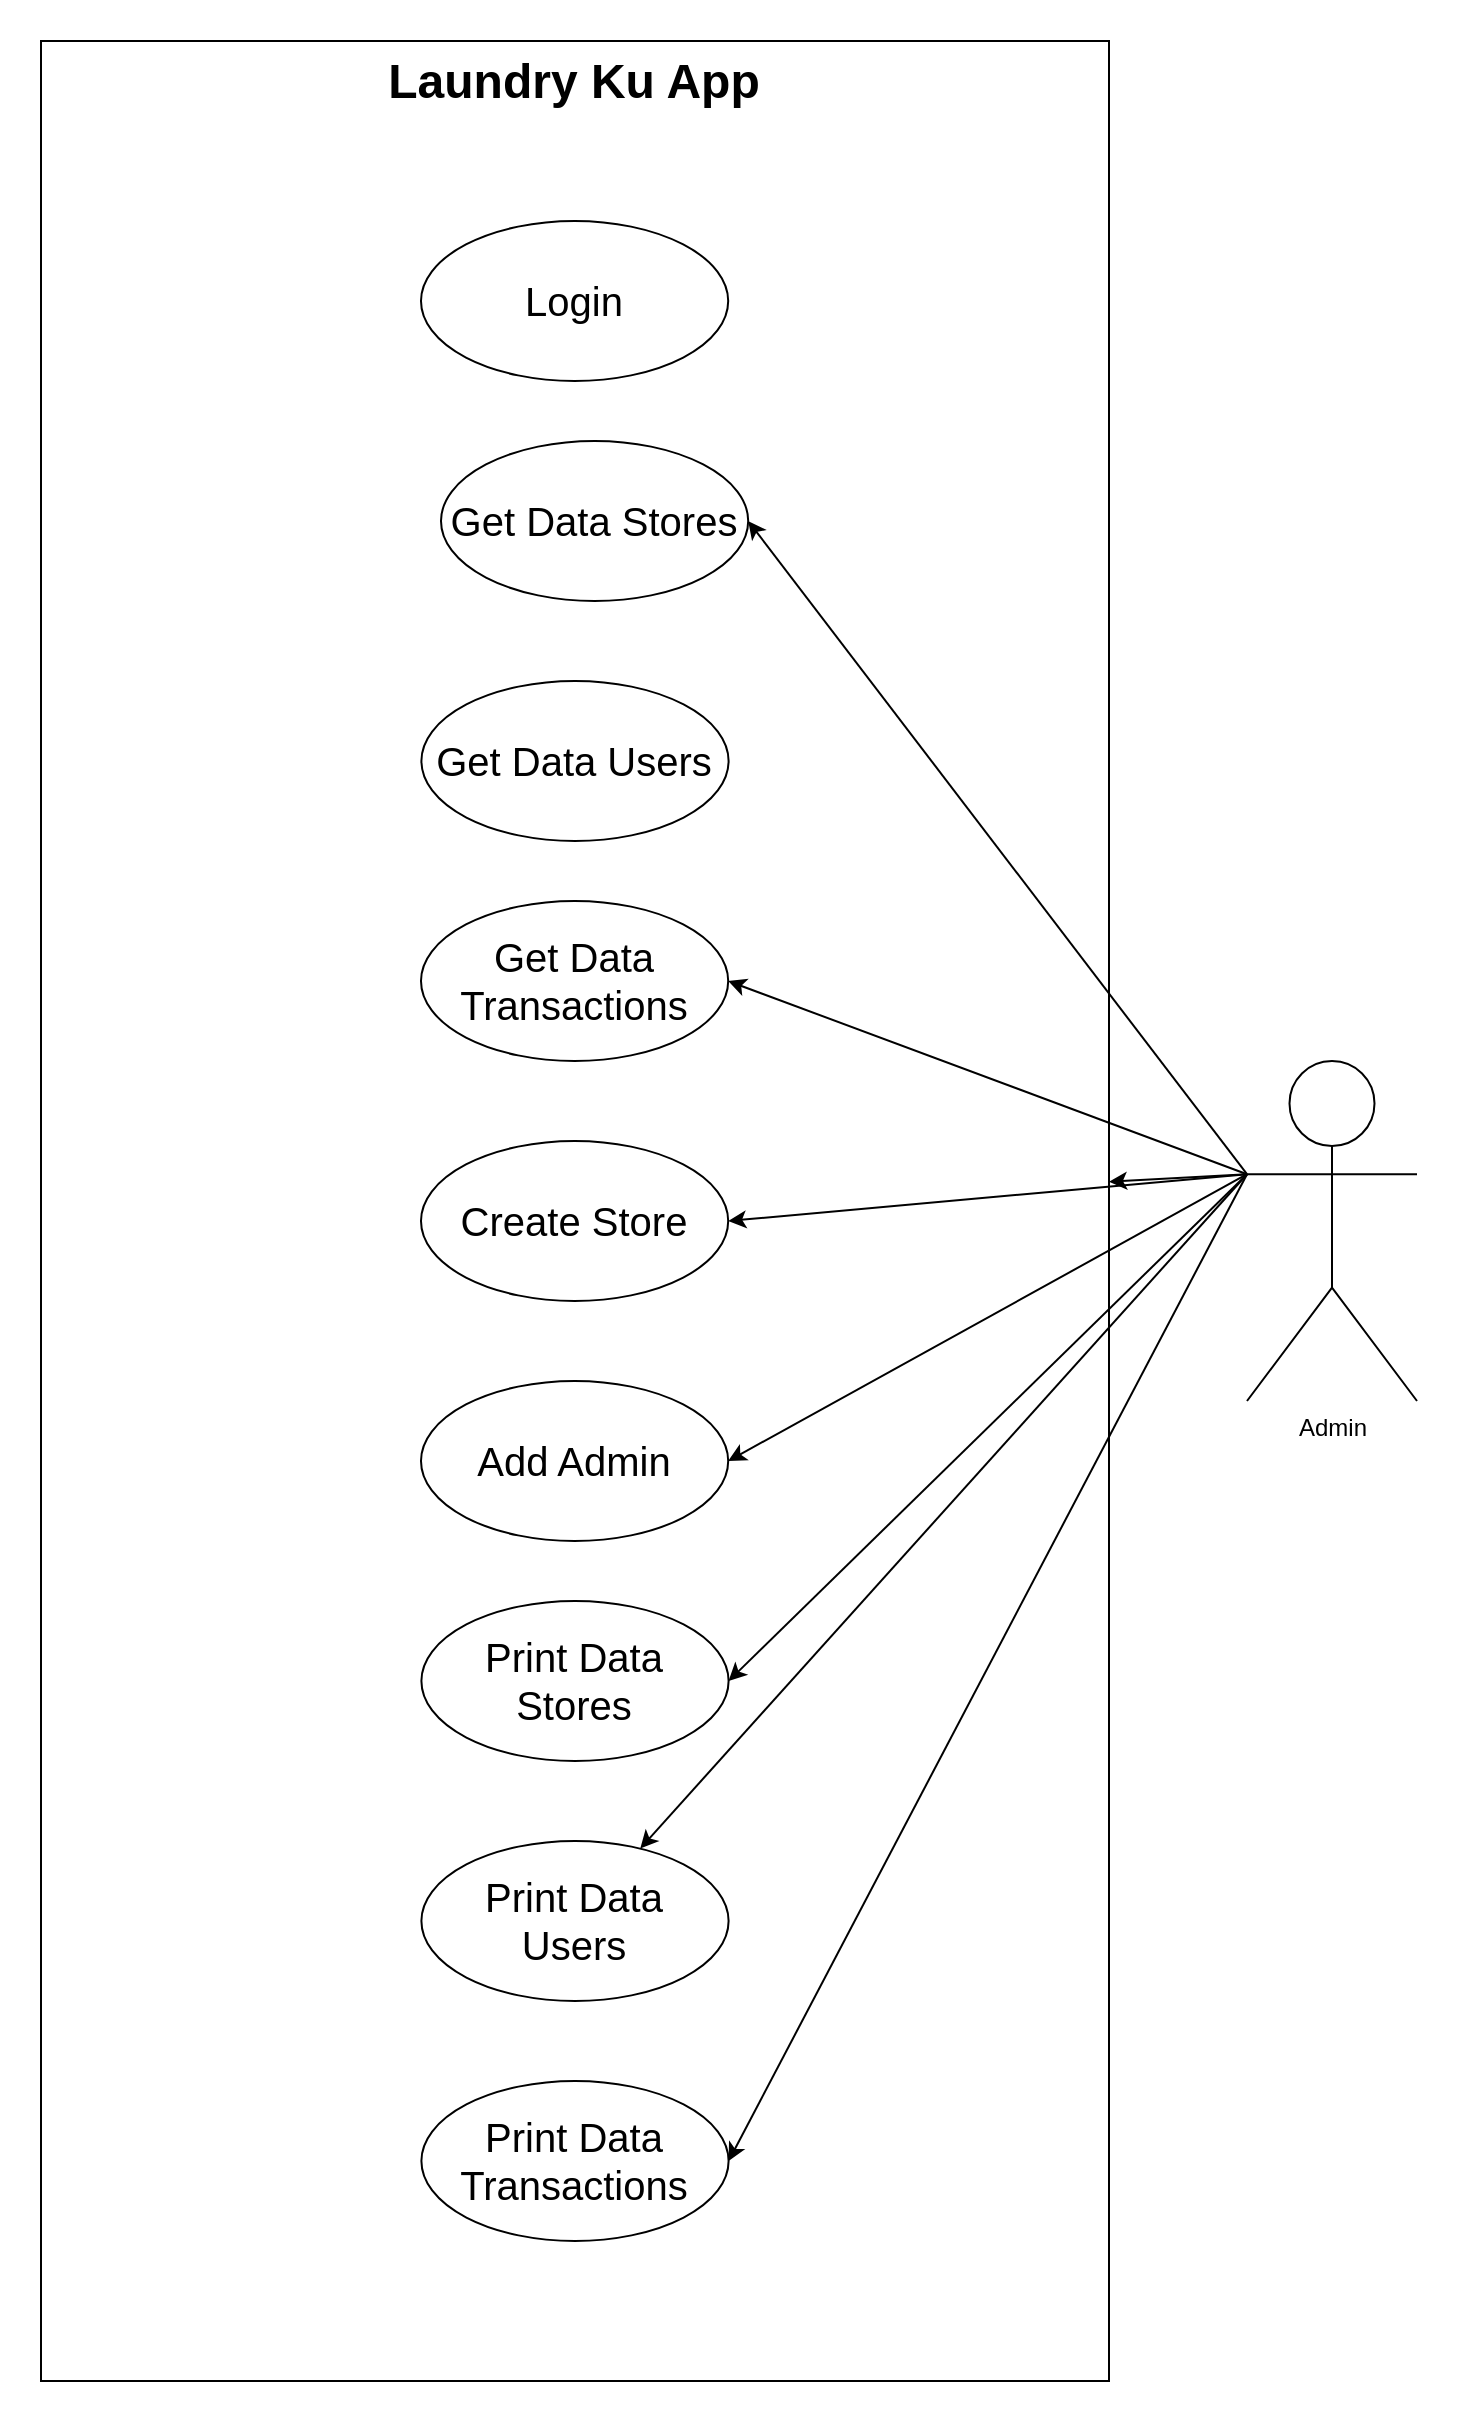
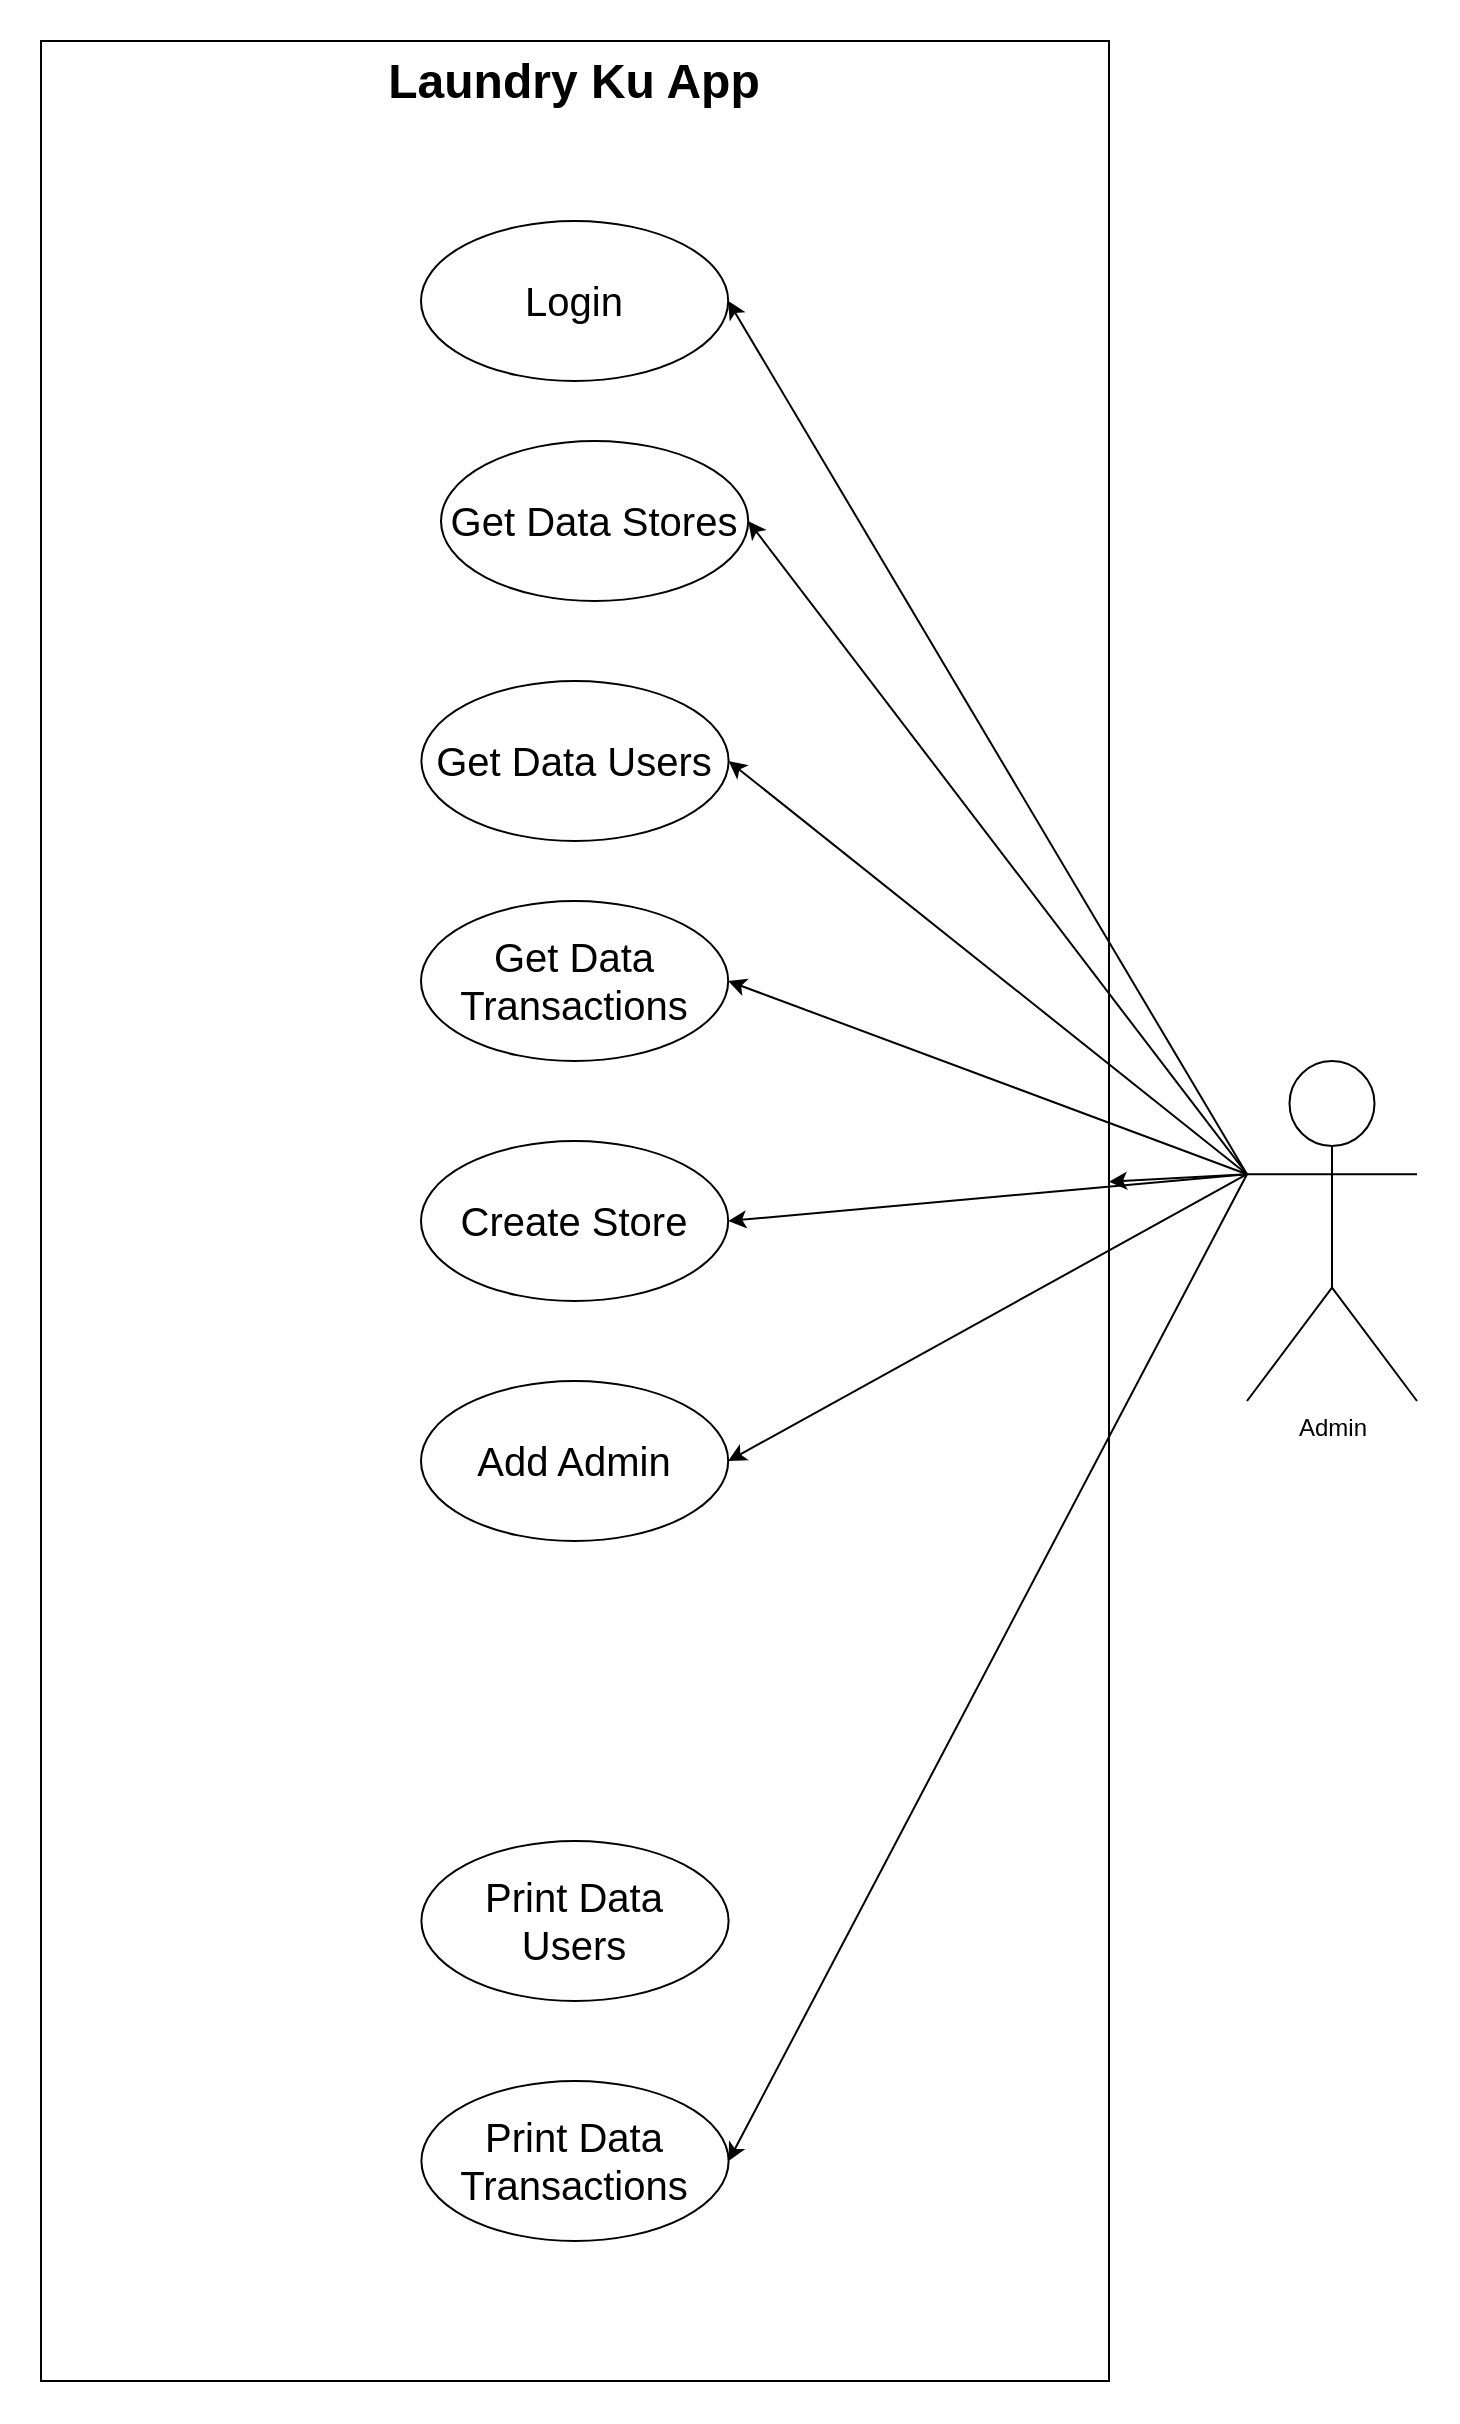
edge "Admin" -> "Login": added
edge "Admin" -> "Print Data Stores": removed
edge "Admin" -> "Print Data Users": now "Admin" -> "Get Data Users"
node "Print Data Stores": removed
